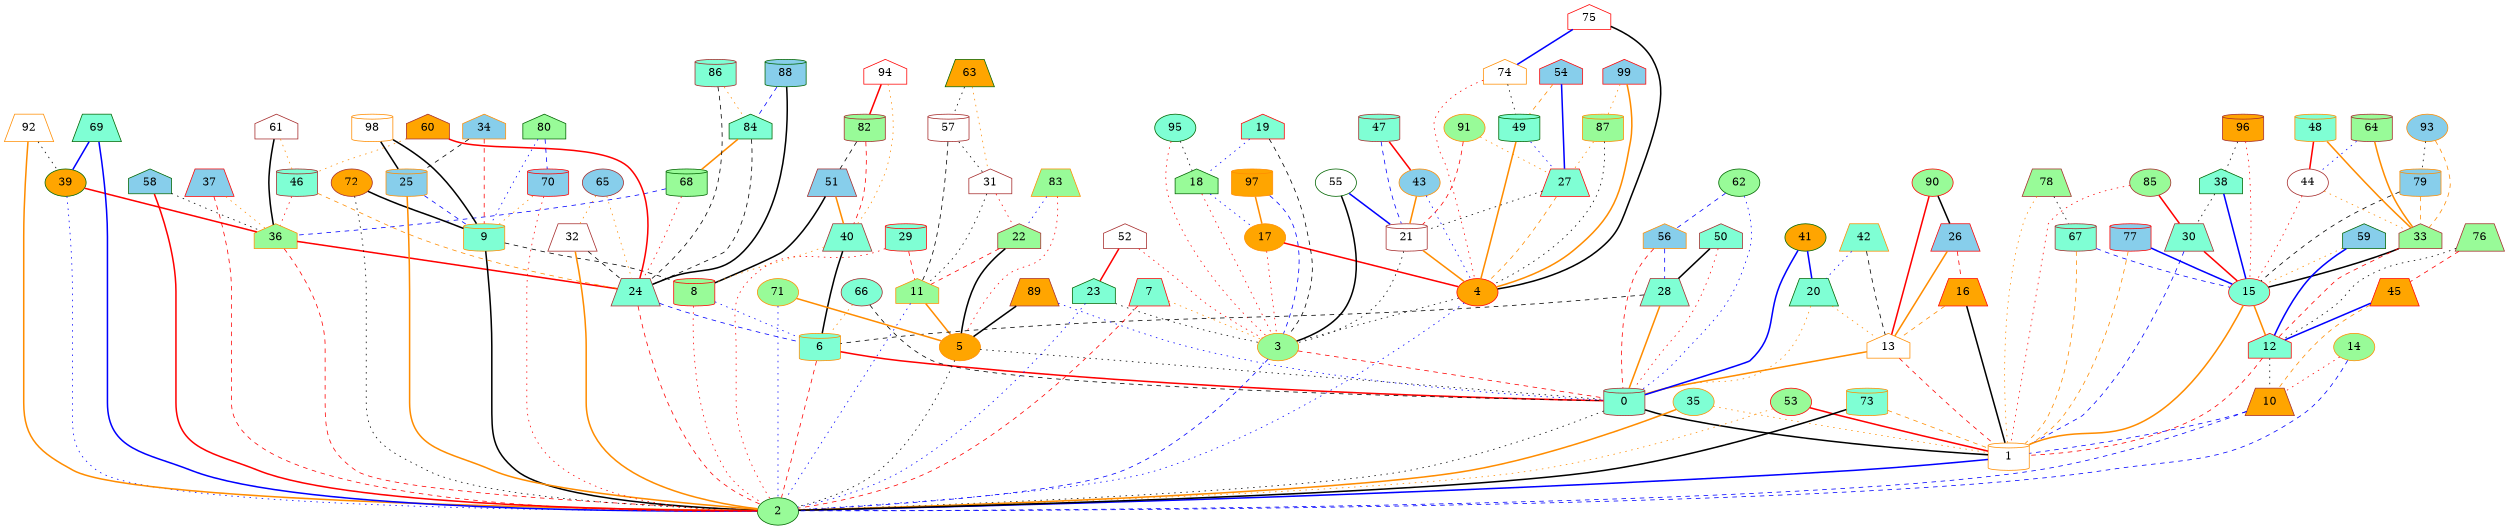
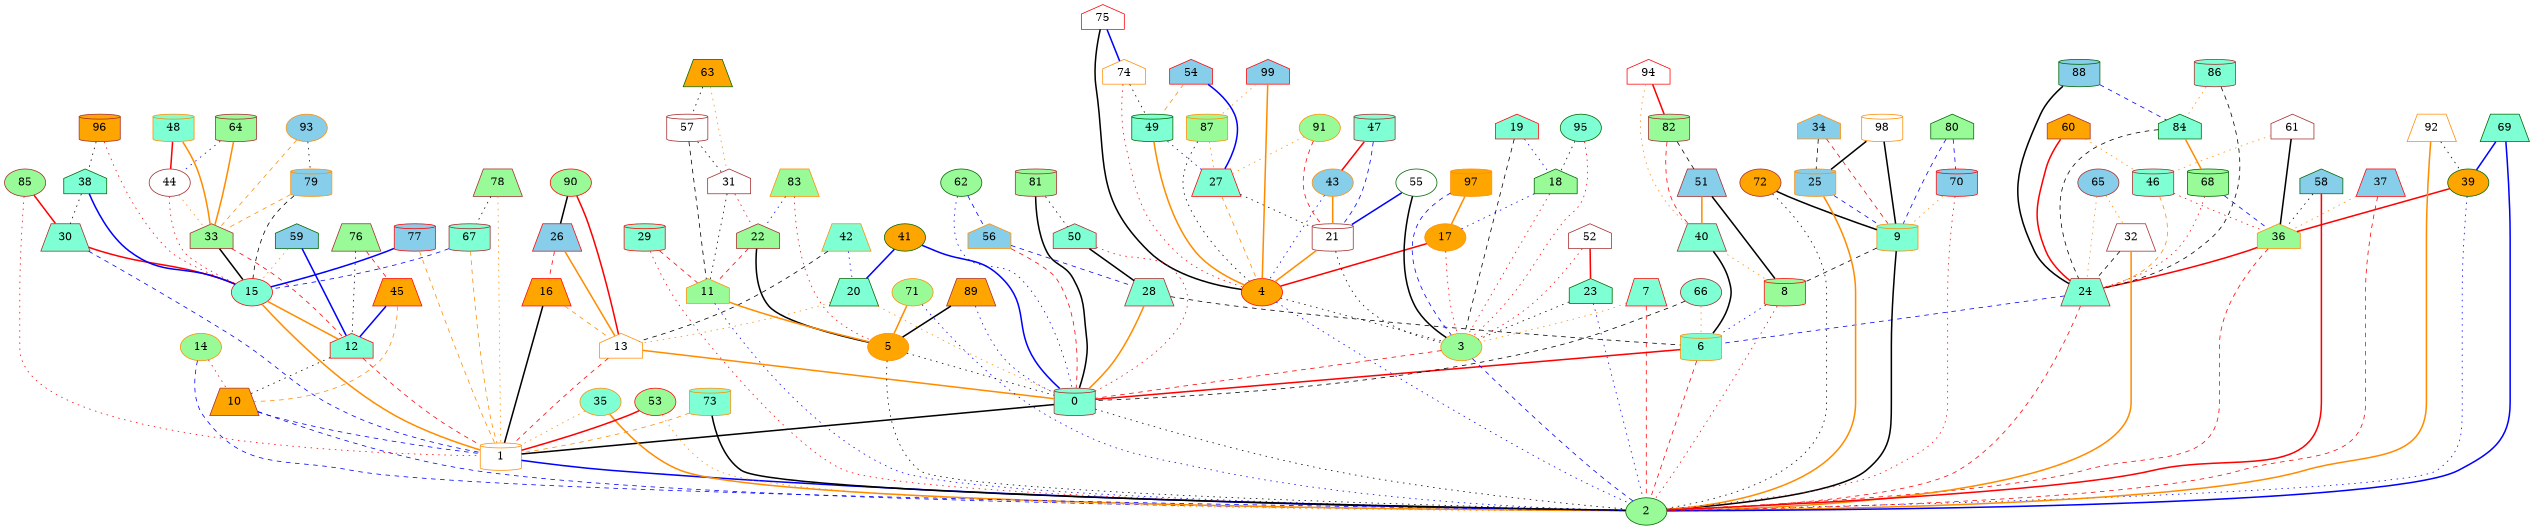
edge "80" -- "9": style dotted -> dashed
node "81": added
